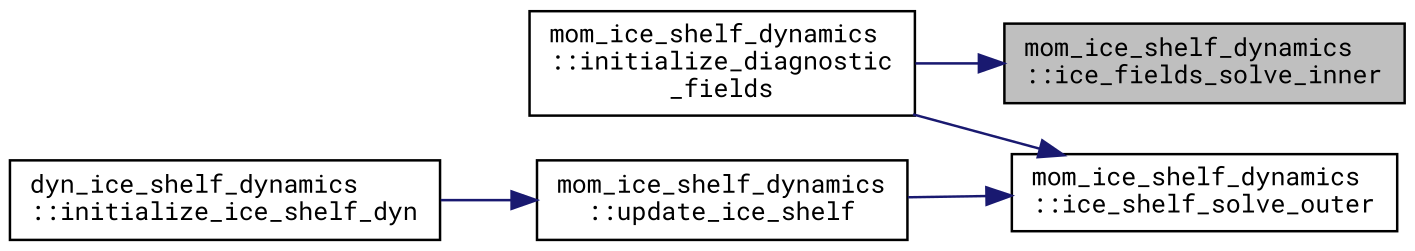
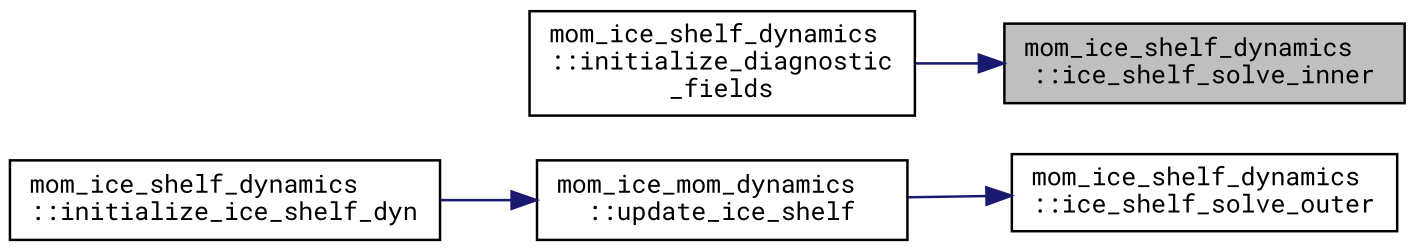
node "mom_ice_shelf_dynamics ::ice_fields_solve_inner": label "mom_ice_shelf_dynamics ::ice_fields_solve_inner" -> "mom_ice_shelf_dynamics ::ice_shelf_solve_inner"
edge "mom_ice_shelf_dynamics ::initialize_diagnostic _fields" -> "mom_ice_shelf_dynamics ::ice_shelf_solve_outer": removed
node "dyn_ice_shelf_dynamics ::initialize_ice_shelf_dyn": label "dyn_ice_shelf_dynamics ::initialize_ice_shelf_dyn" -> "mom_ice_shelf_dynamics ::initialize_ice_shelf_dyn"
node "mom_ice_shelf_dynamics ::update_ice_shelf": label "mom_ice_shelf_dynamics ::update_ice_shelf" -> "mom_ice_mom_dynamics ::update_ice_shelf"
